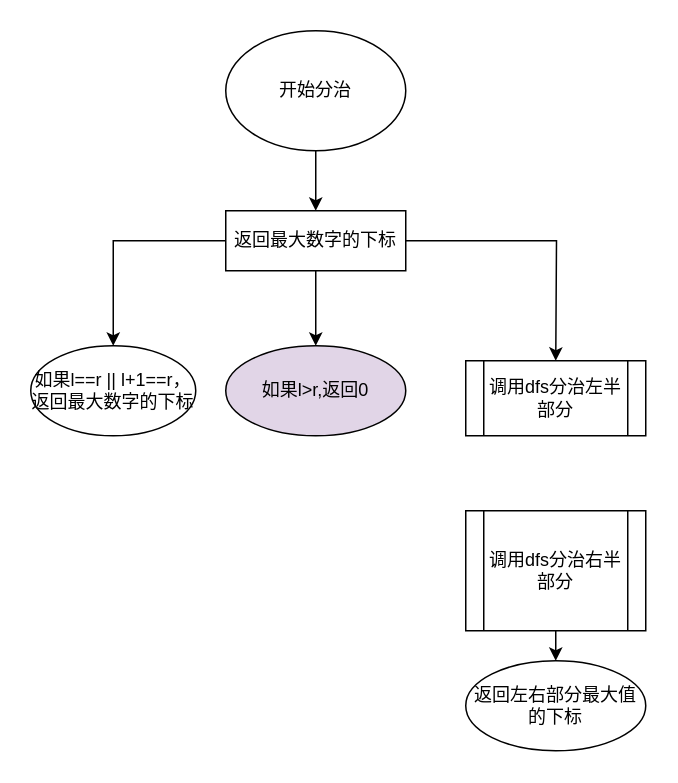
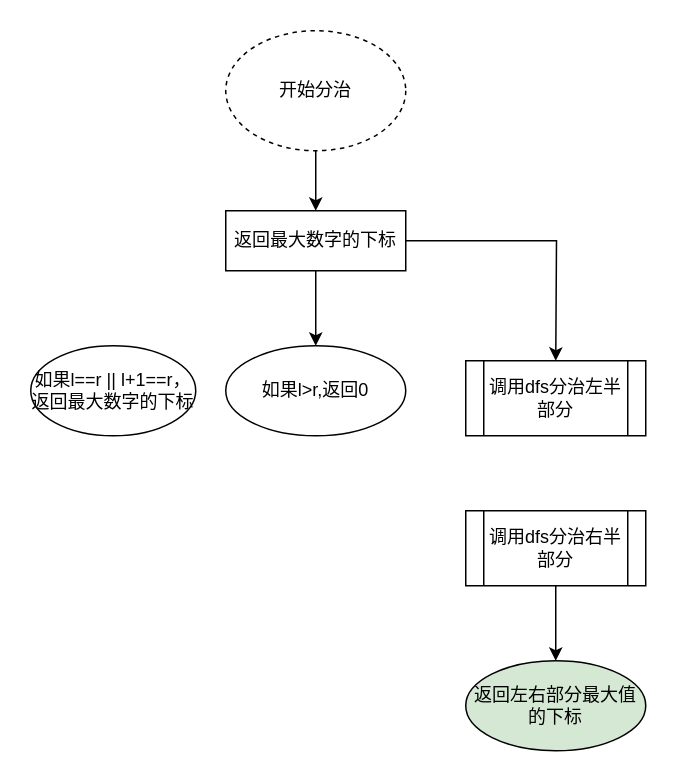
node "开始分治": style solid -> dashed
edge "返回最大数字的下标" -> "如果l==r || l+1==r，返回最大数字的下标": removed
node "如果l>r,返回0": fillcolor #e1d5e7 -> #ffffff
node "调用dfs分治右半部分": size 180x120 -> 180x75
node "返回左右部分最大值的下标": fillcolor #ffffff -> #d5e8d4
